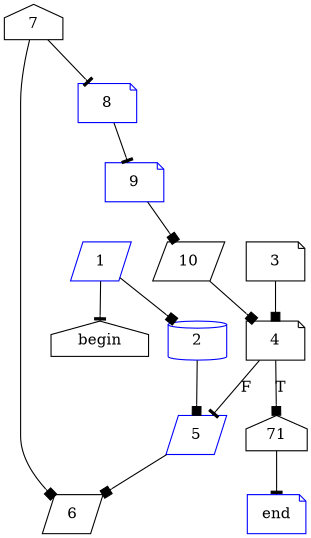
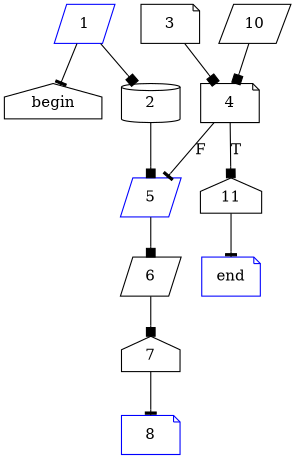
node "9": removed
edge "7" -> "6": reversed
node "2": color blue -> black
node "71": label "71" -> "11"
